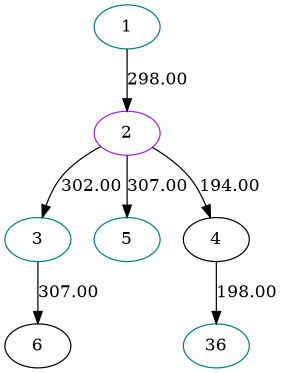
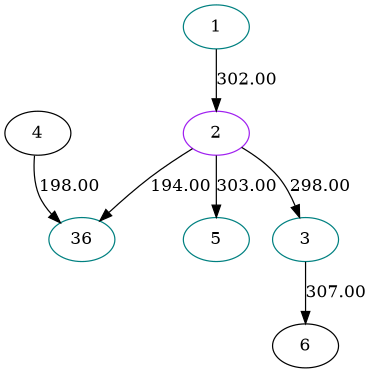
edge "1" -> "2": label "298.00" -> "302.00"
edge "2" -> "4": now "2" -> "36"
edge "2" -> "3": label "302.00" -> "298.00"
edge "2" -> "5": label "307.00" -> "303.00"
